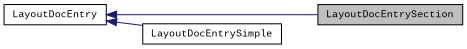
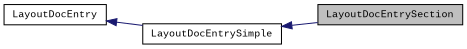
edge "LayoutDocEntrySection" -> "LayoutDocEntry": now "LayoutDocEntrySection" -> "LayoutDocEntrySimple"
